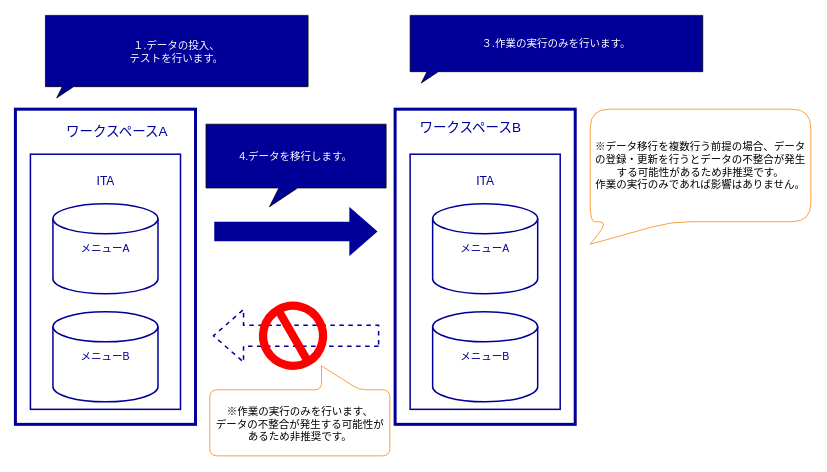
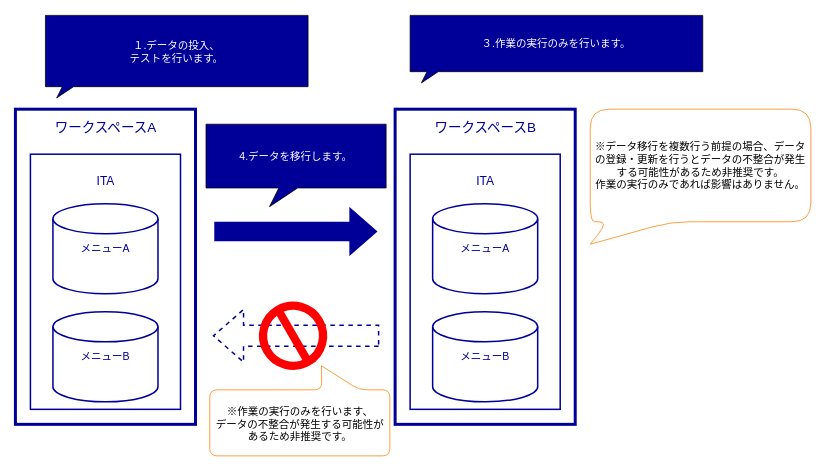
node "ワークスペースB": moved (470, 128) -> (485, 128)
node "ワークスペースA": moved (117, 132) -> (105, 128)
